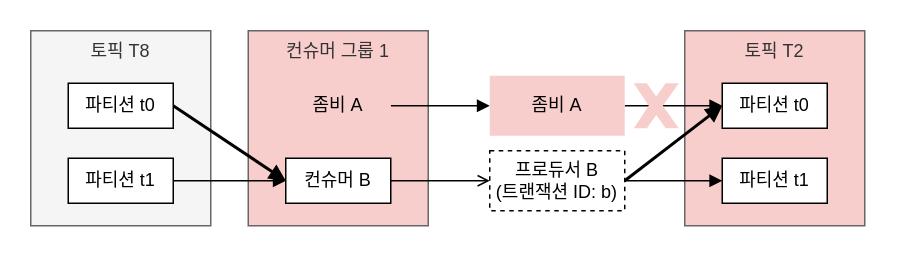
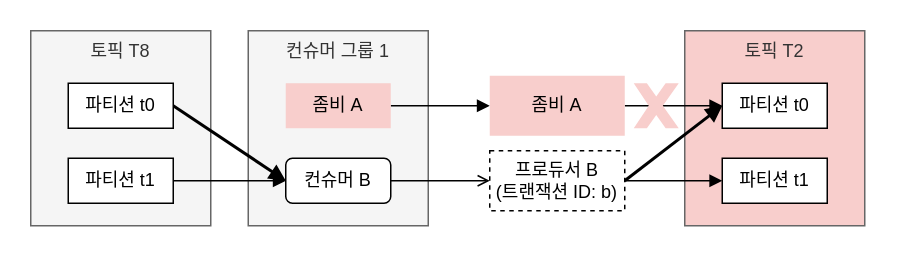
node "컨슈머 그룹 1": fillcolor #f8cecc -> #f5f5f5
node "컨슈머 B": shape rectangle -> rounded rectangle
